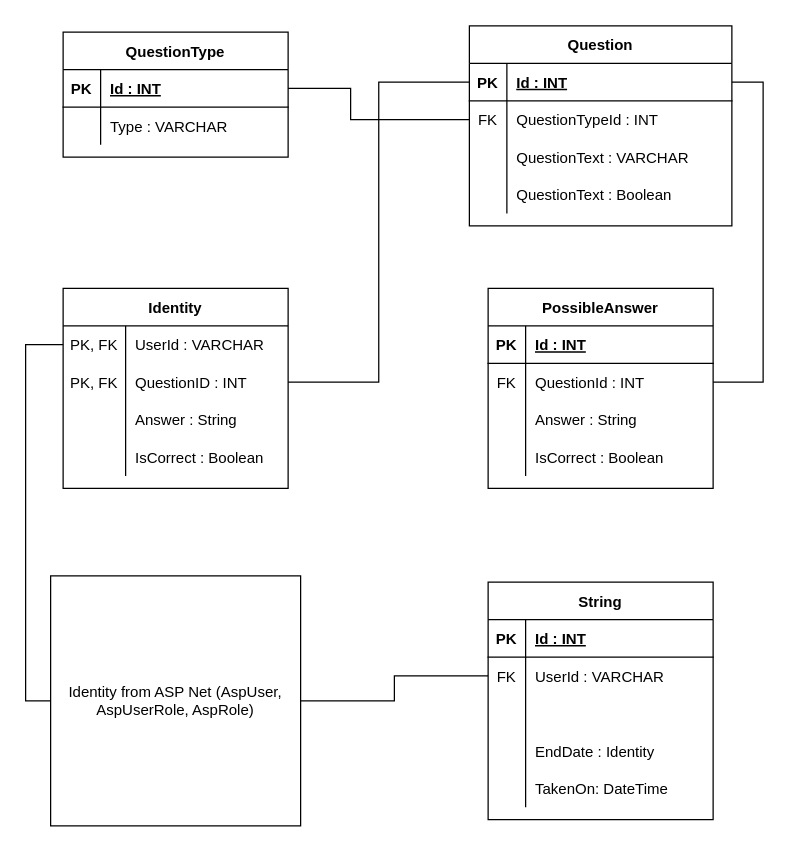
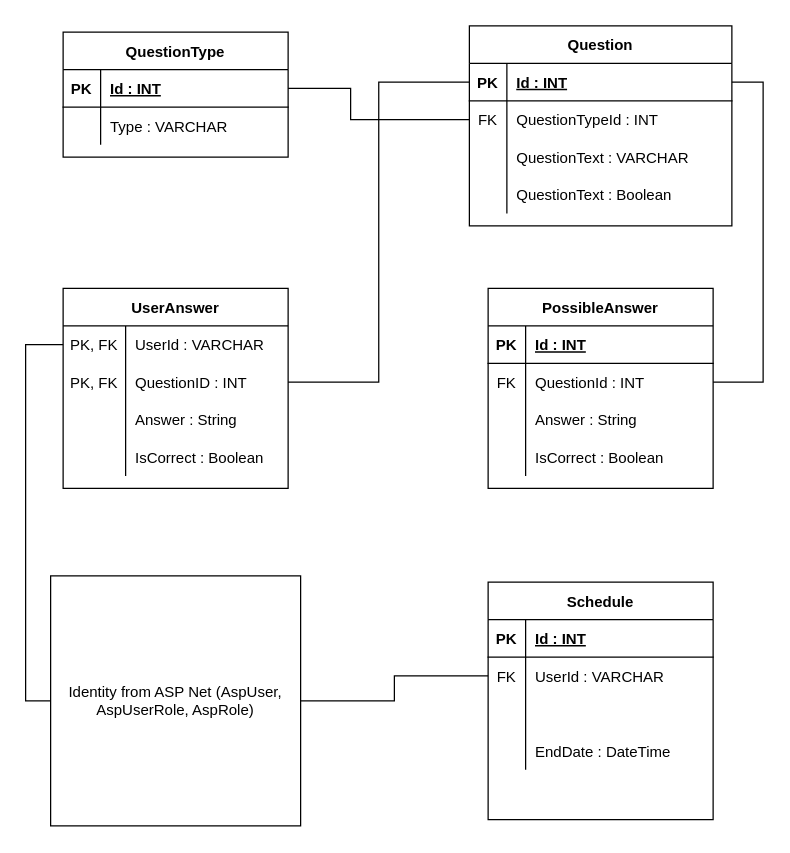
node "Identity": label "Identity" -> "UserAnswer"
node "String": label "String" -> "Schedule"
node "EndDate : Identity": label "EndDate : Identity" -> "EndDate : DateTime"
node "TakenOn: DateTime": removed
